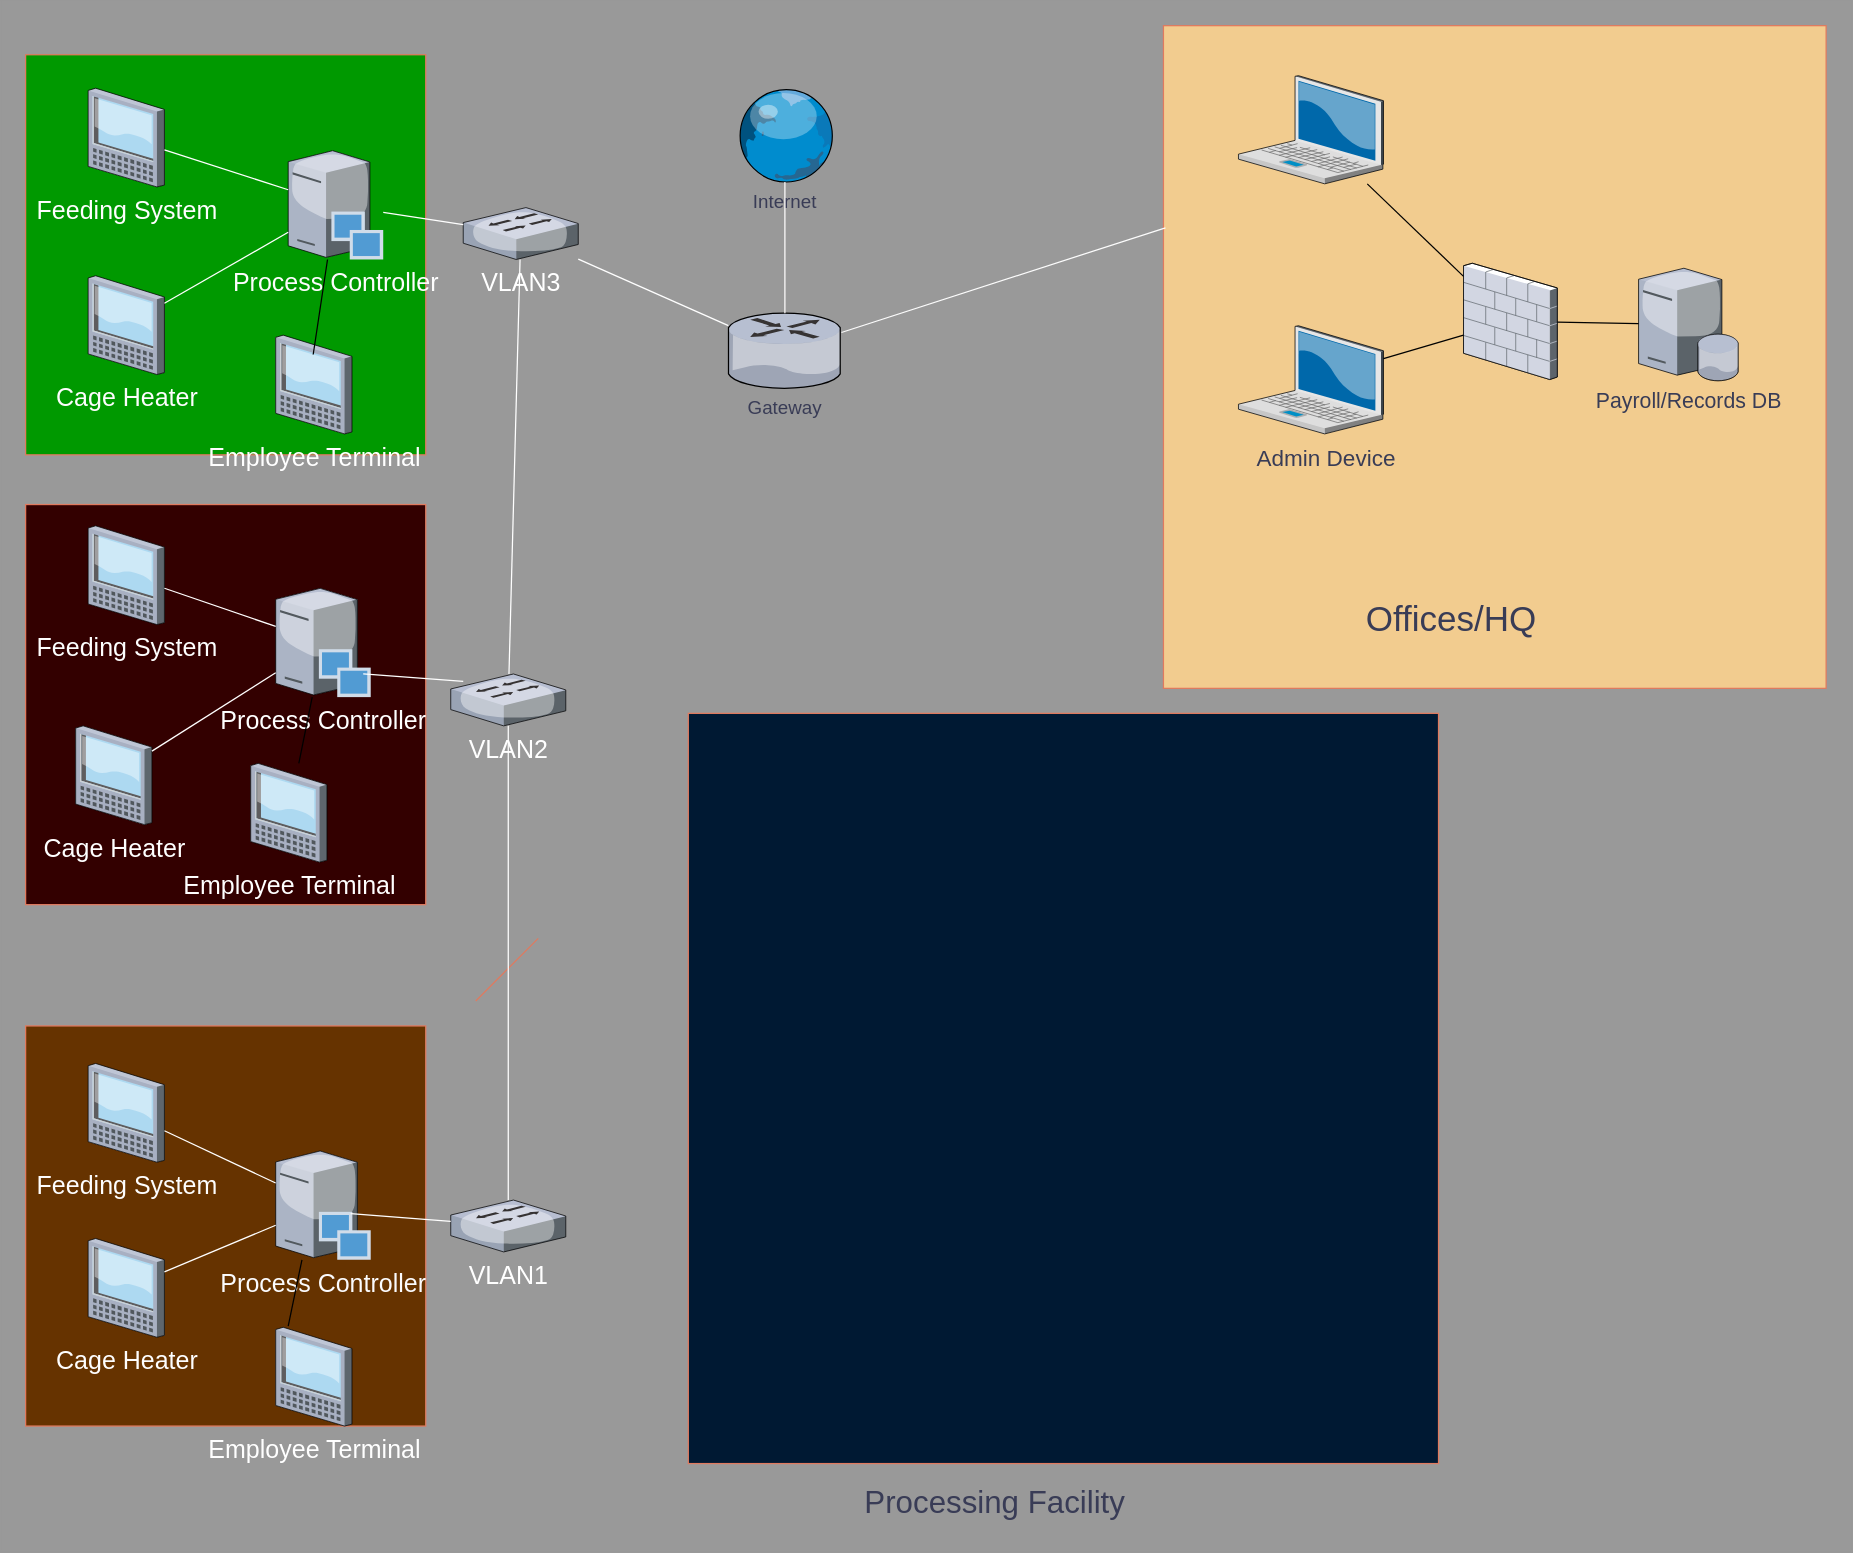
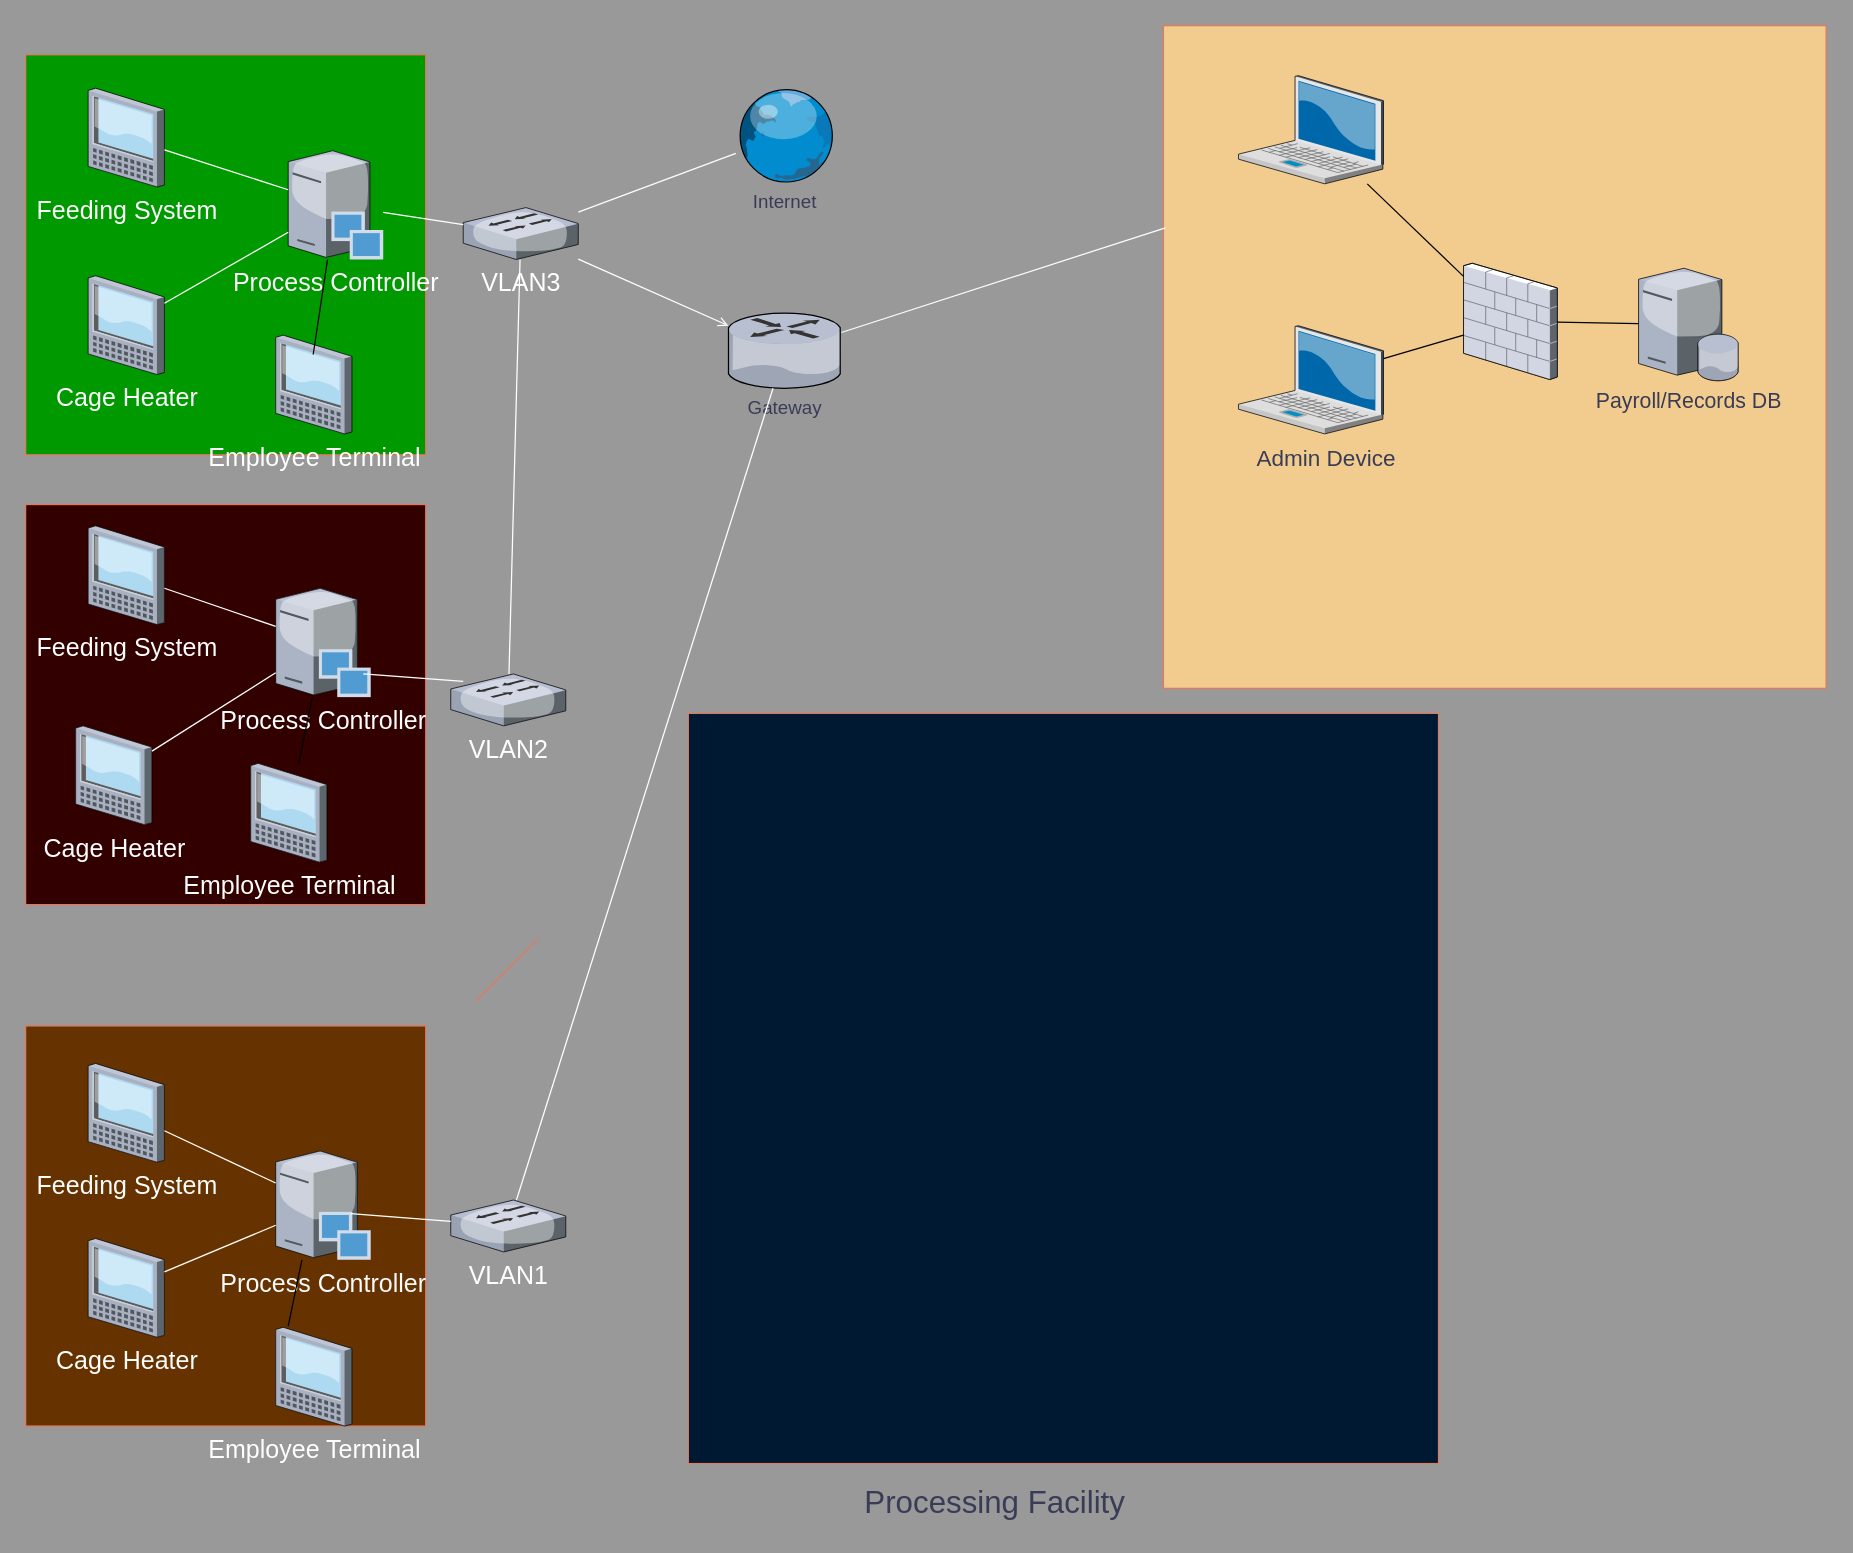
edge "Internet" -- "Gateway": now "Internet" -- "VLAN3"
edge "VLAN3" -- "Gateway": arrowhead none -> open
node "Offices/HQ": removed
edge "VLAN2" -- "VLAN1": now "Gateway" -- "VLAN1"
